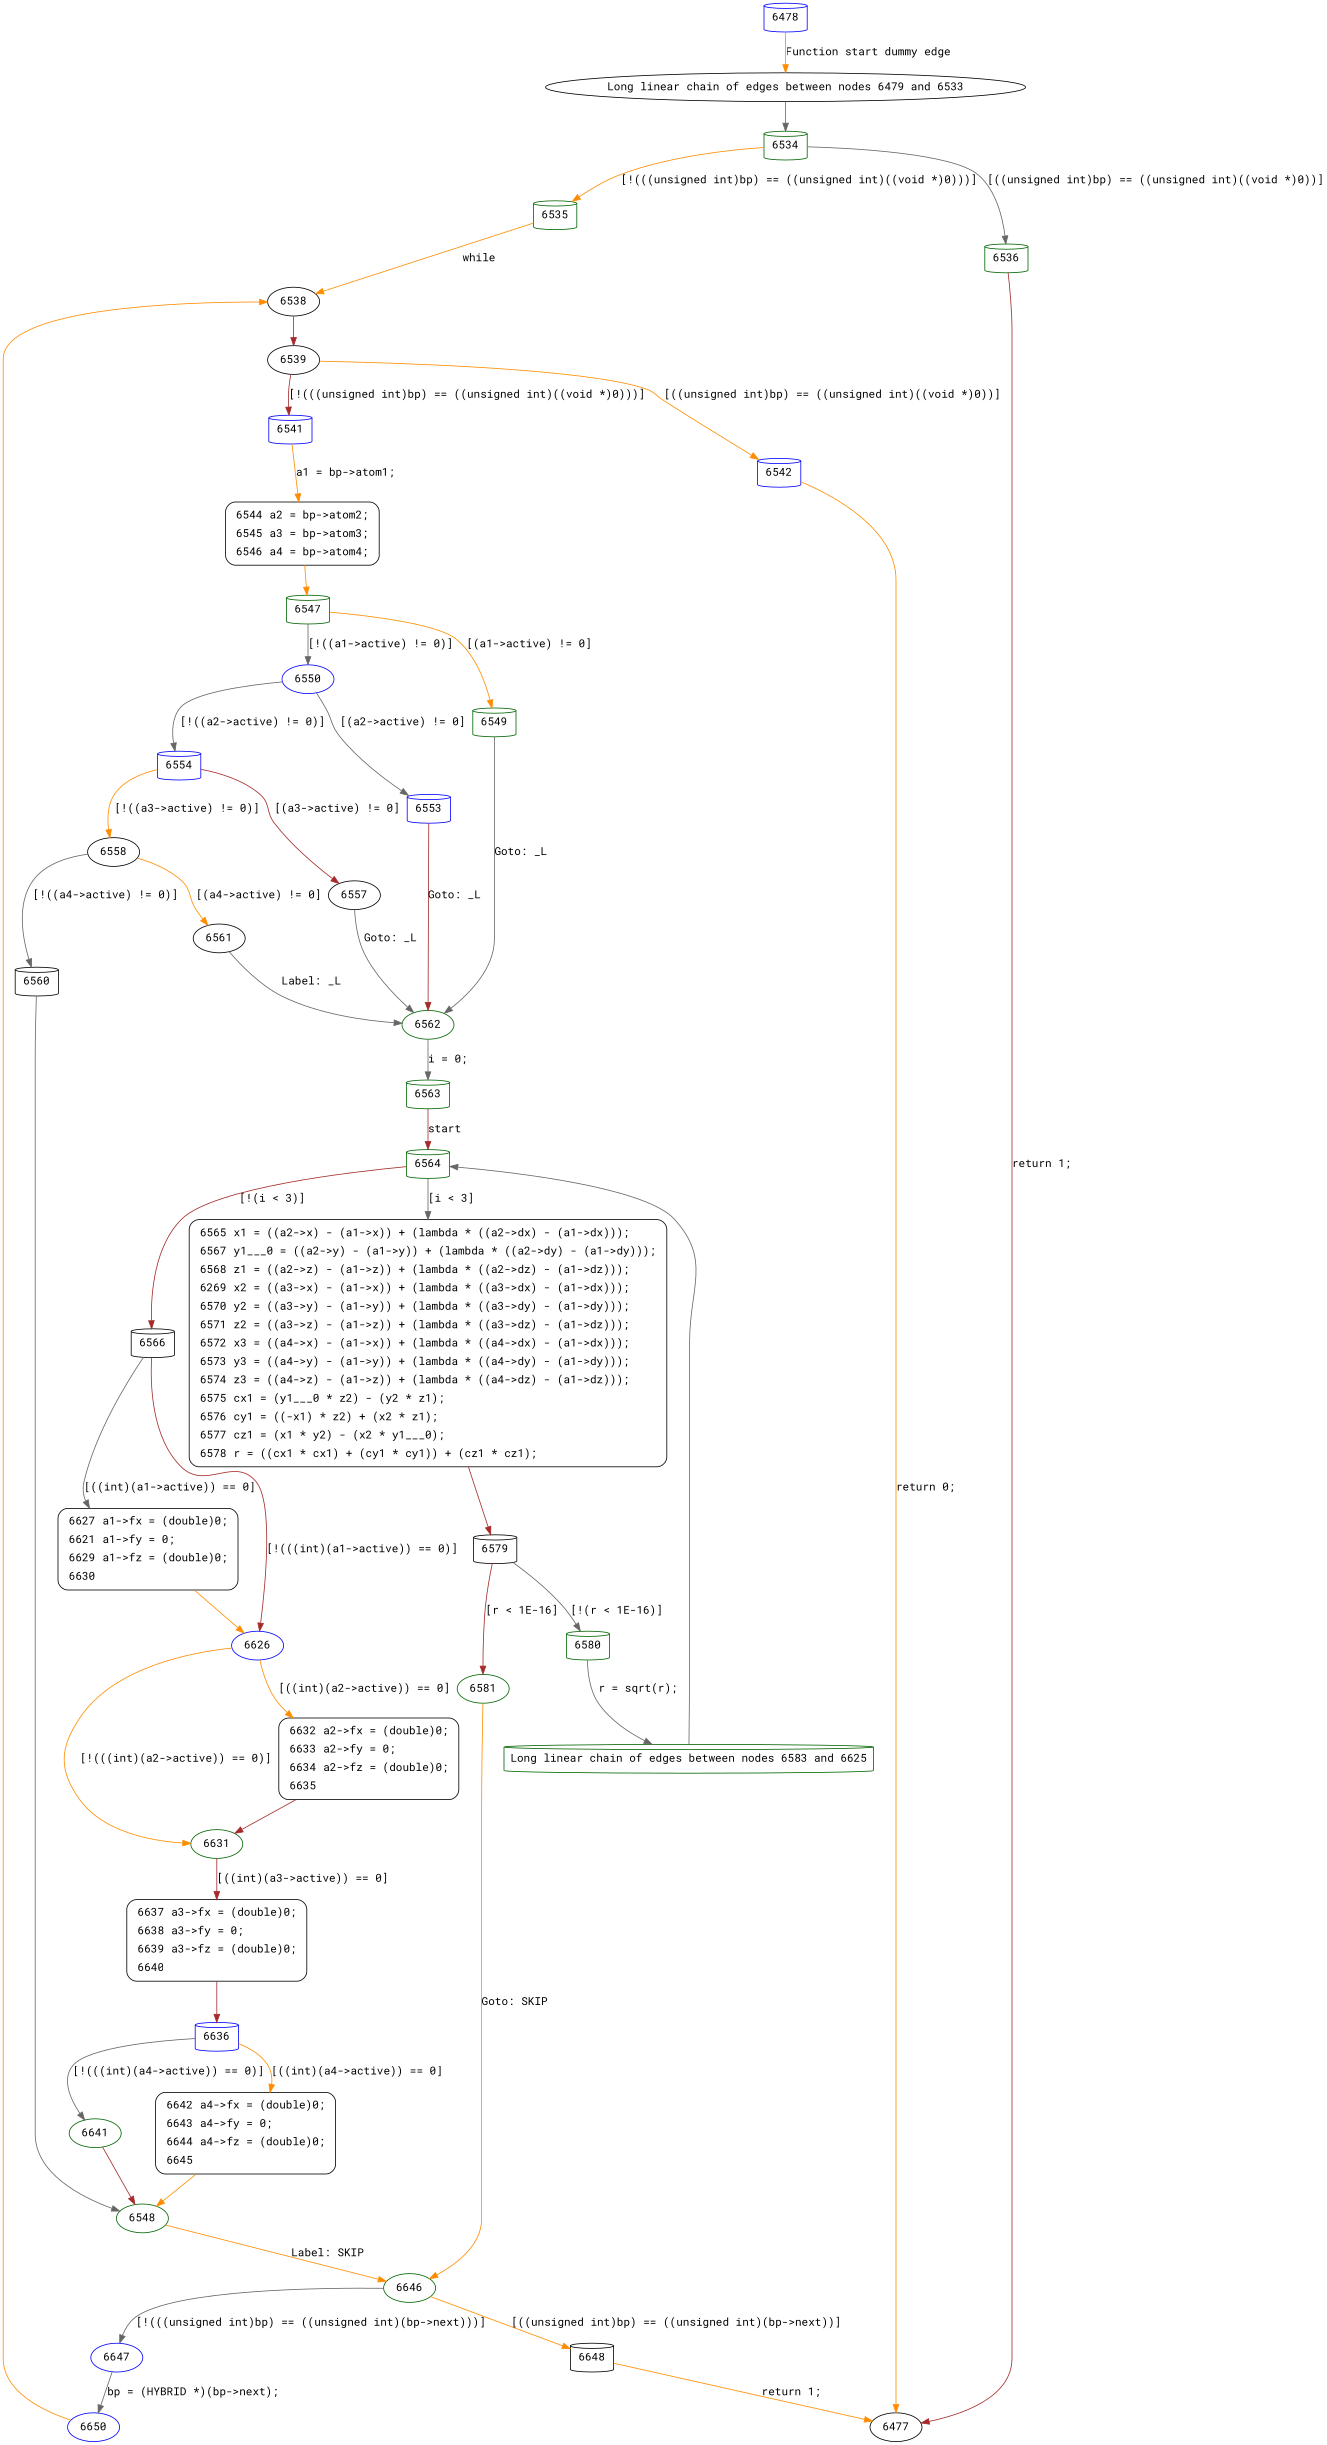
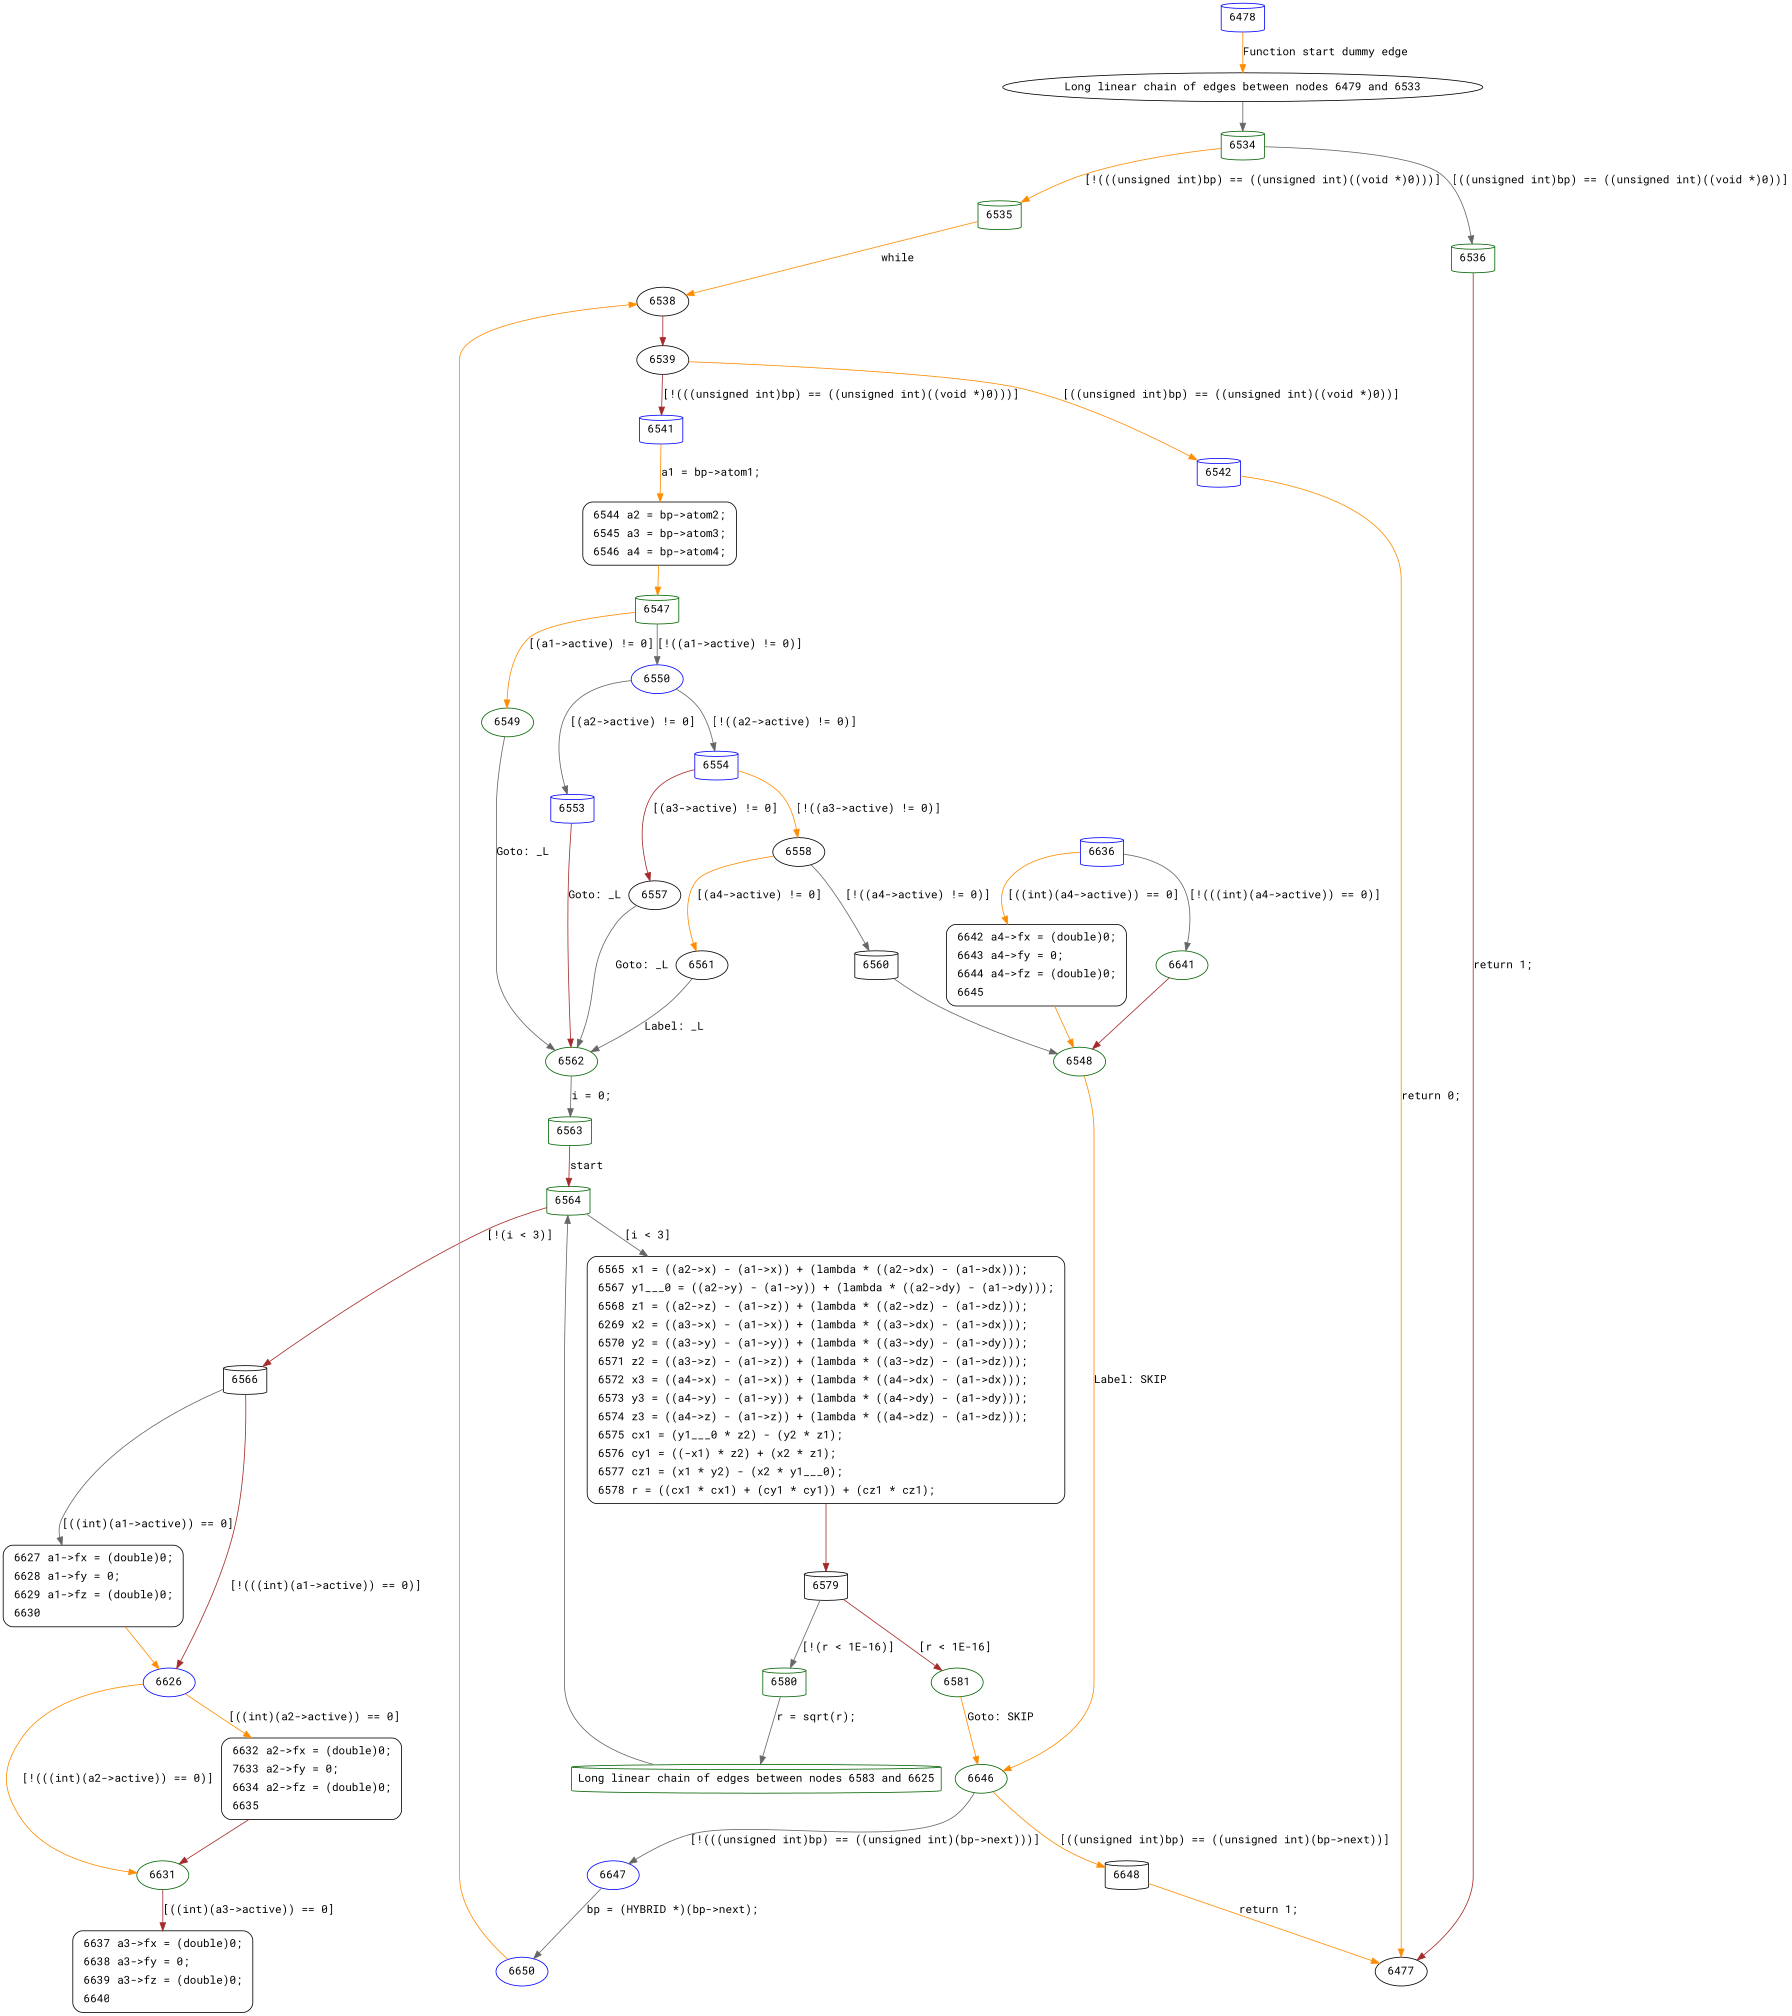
node "6549": shape cylinder -> ellipse
node "6627": text "6621" -> "6628"
node "6632": text "6633" -> "7633"
edge "6637" -> "6636": removed
